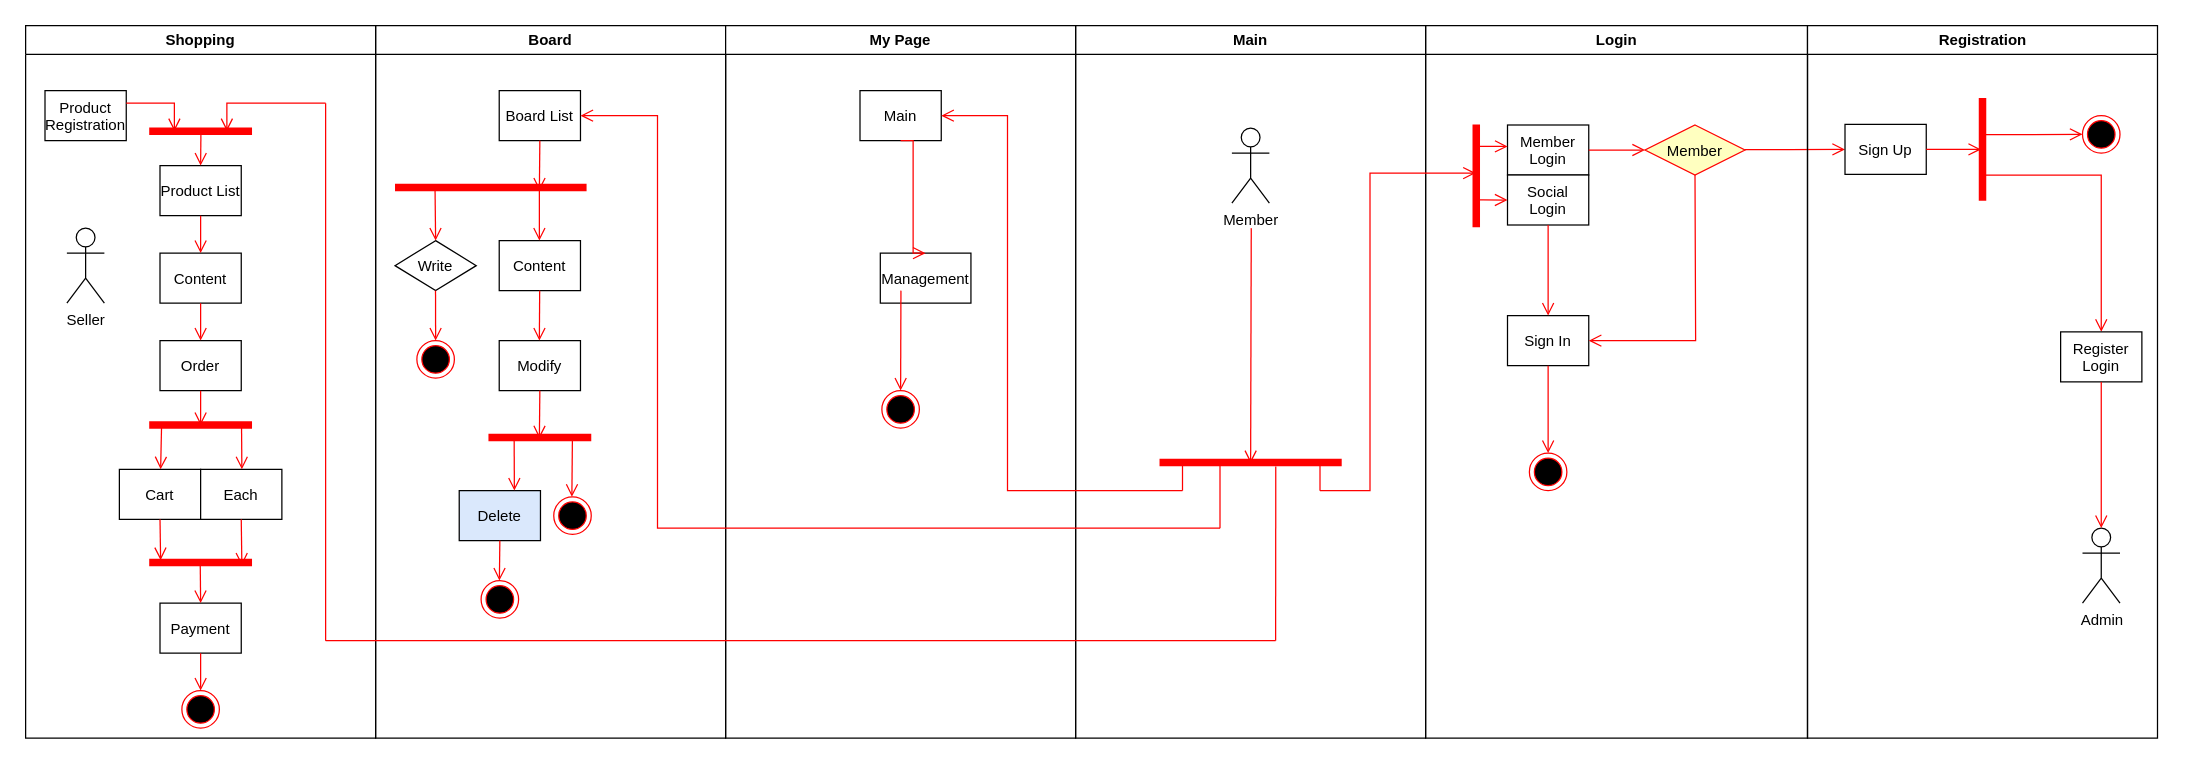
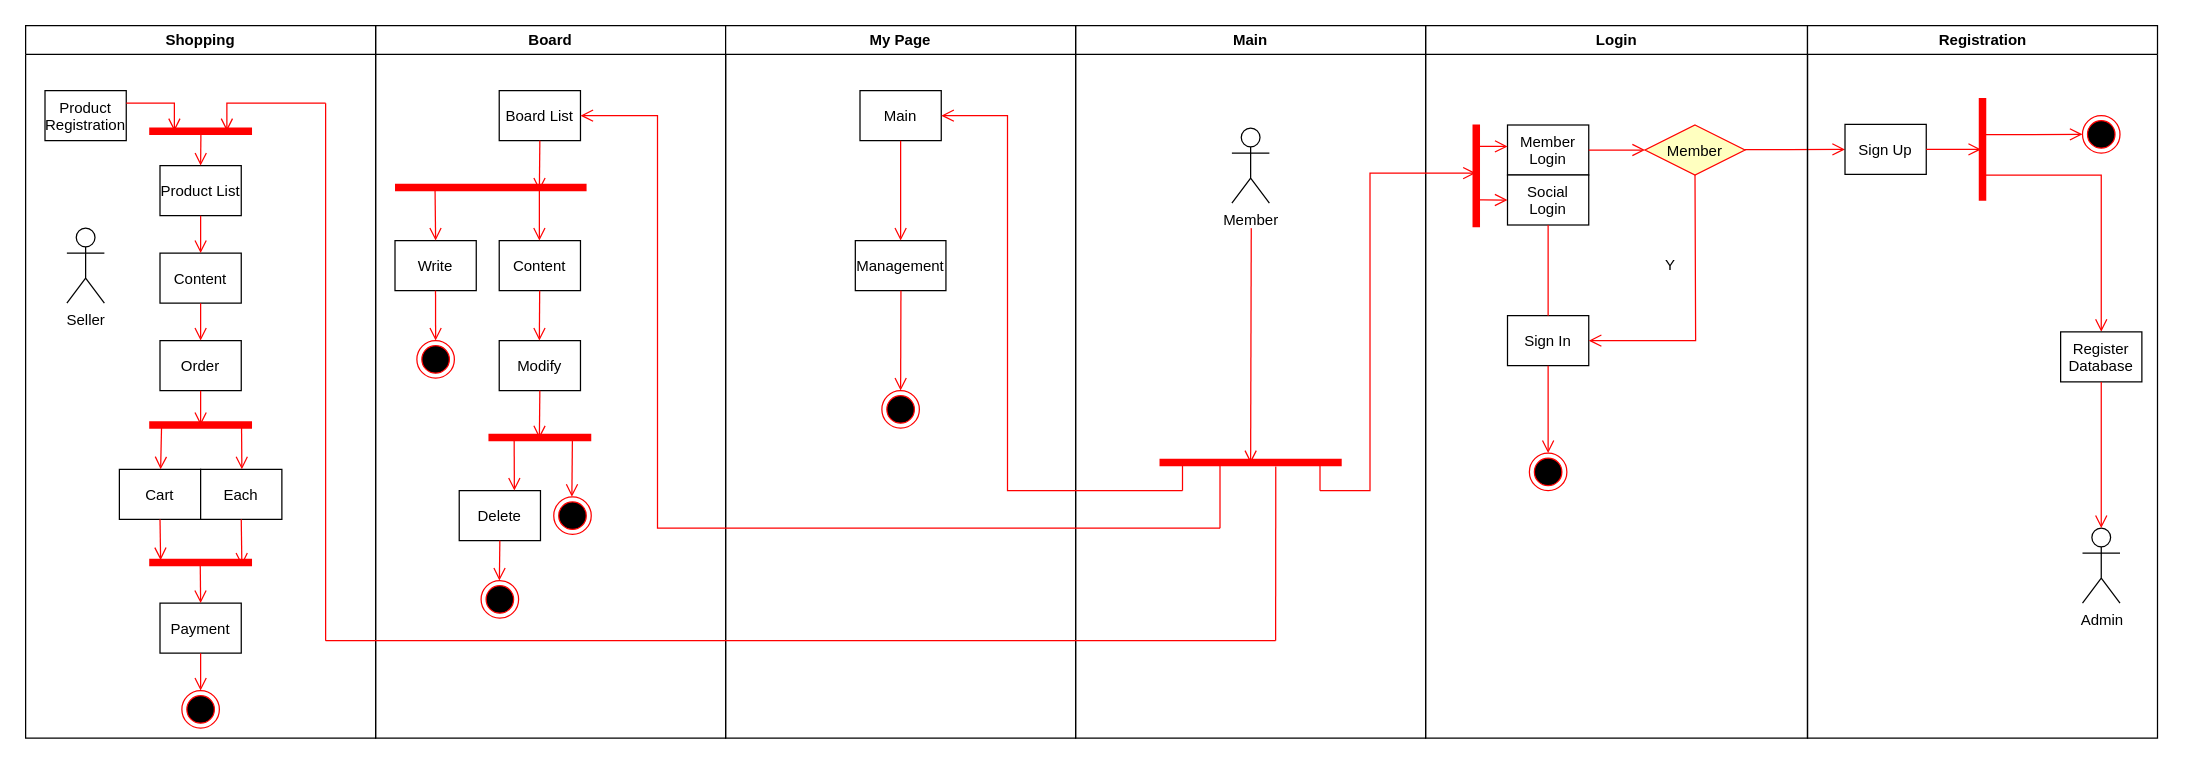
node "Write": shape diamond -> rectangle
node "Y": added
node "Management": moved (926, 278) -> (901, 266)
edge "Social Login" -> "Sign In": arrowhead open -> none
node "Register Login": label "Register Login" -> "Register Database"
node "Delete": fillcolor #dae8fc -> #ffffff
